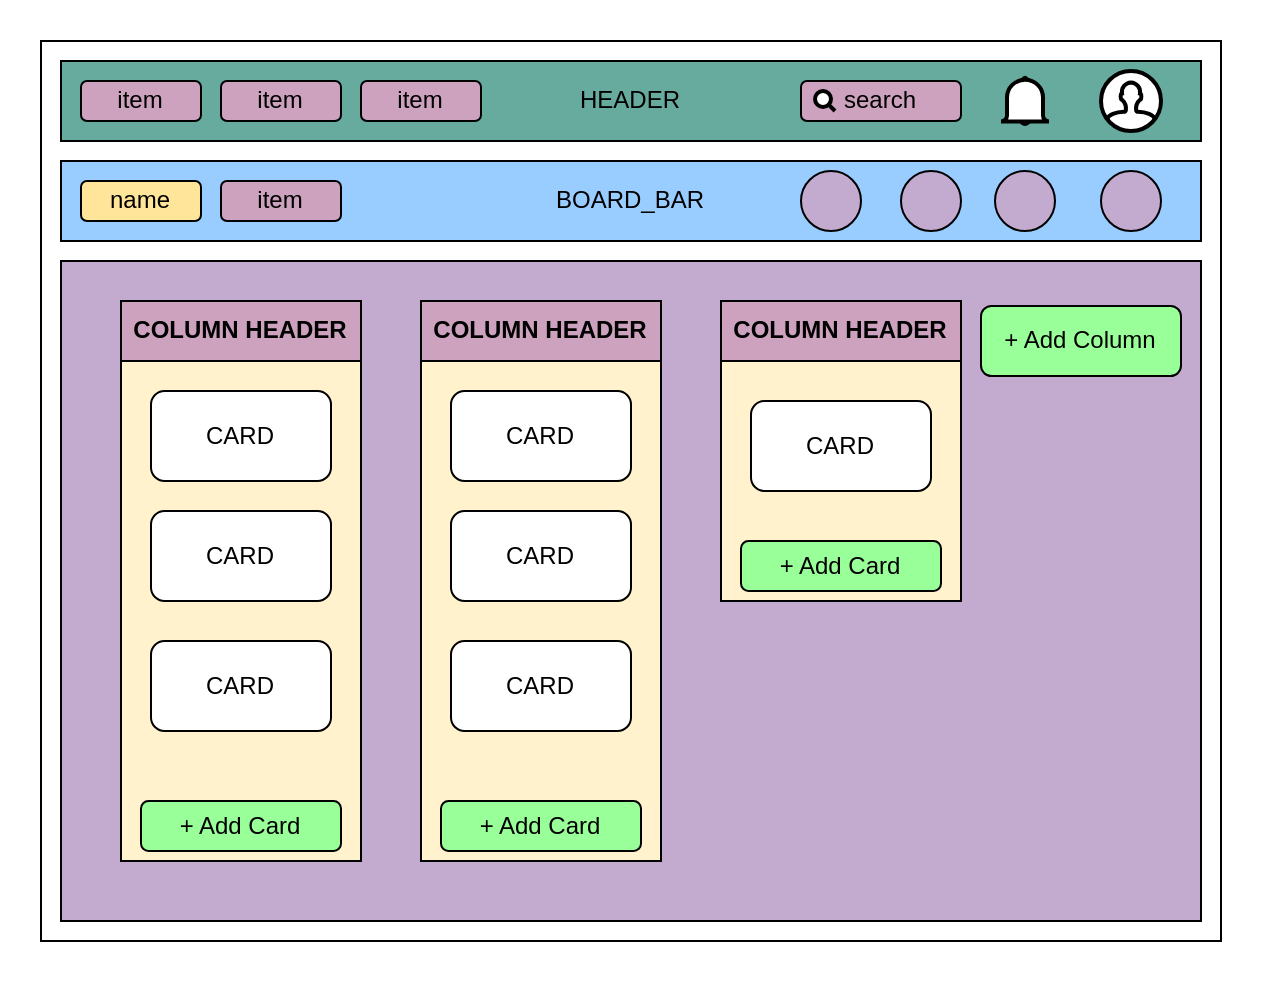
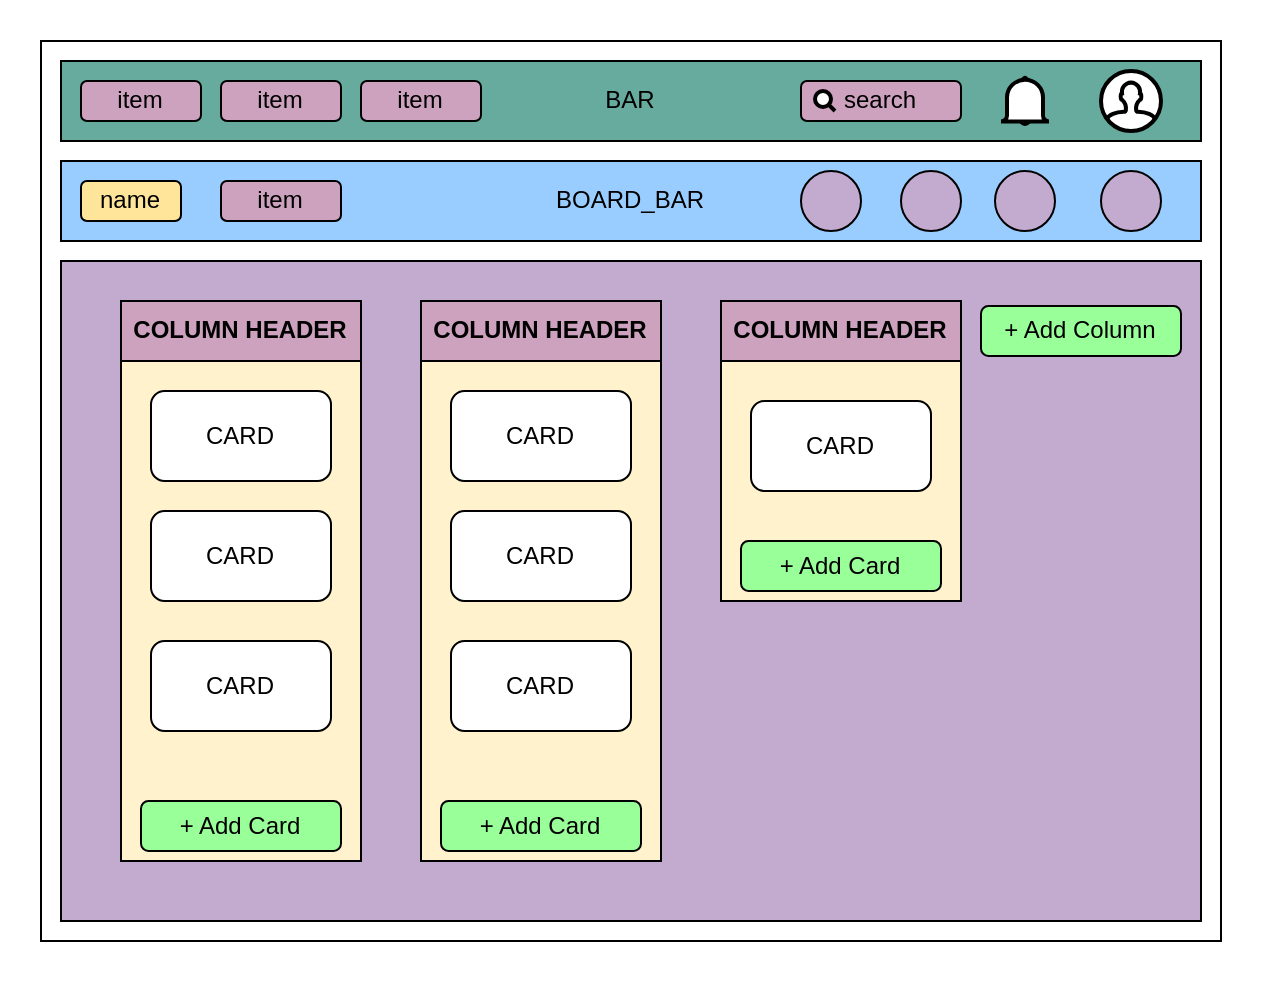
node "HEADER": label "HEADER" -> "BAR"
node "name": size 120x40 -> 100x40
node "+ Add Column": size 200x70 -> 200x50
